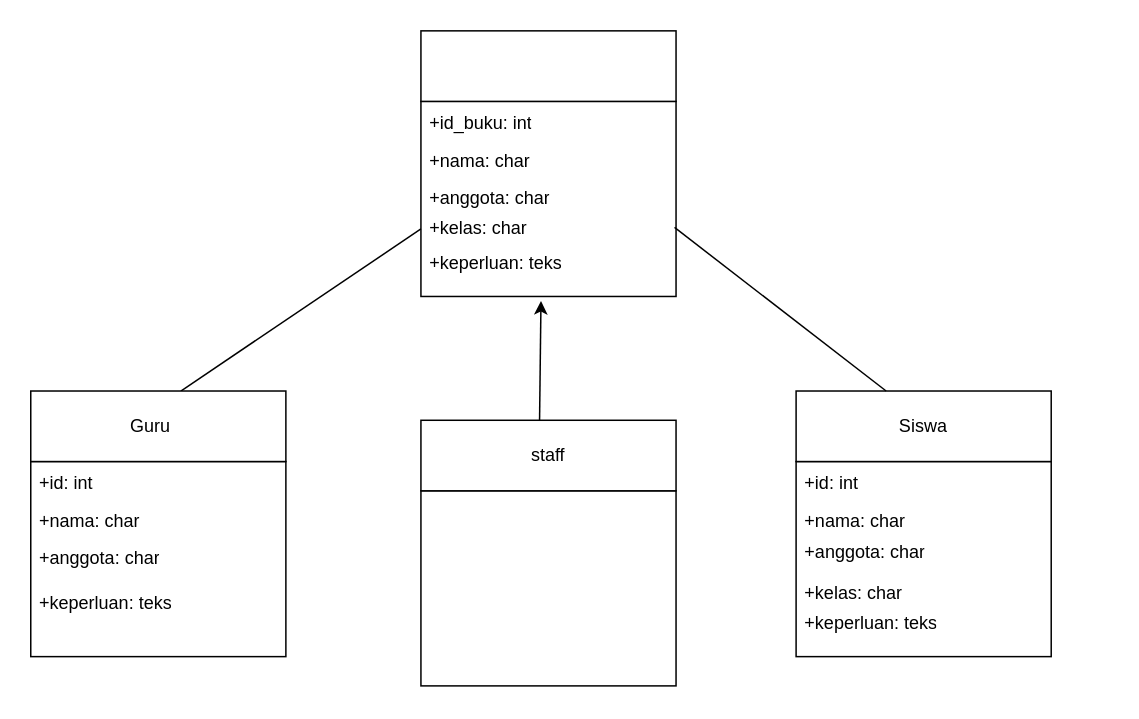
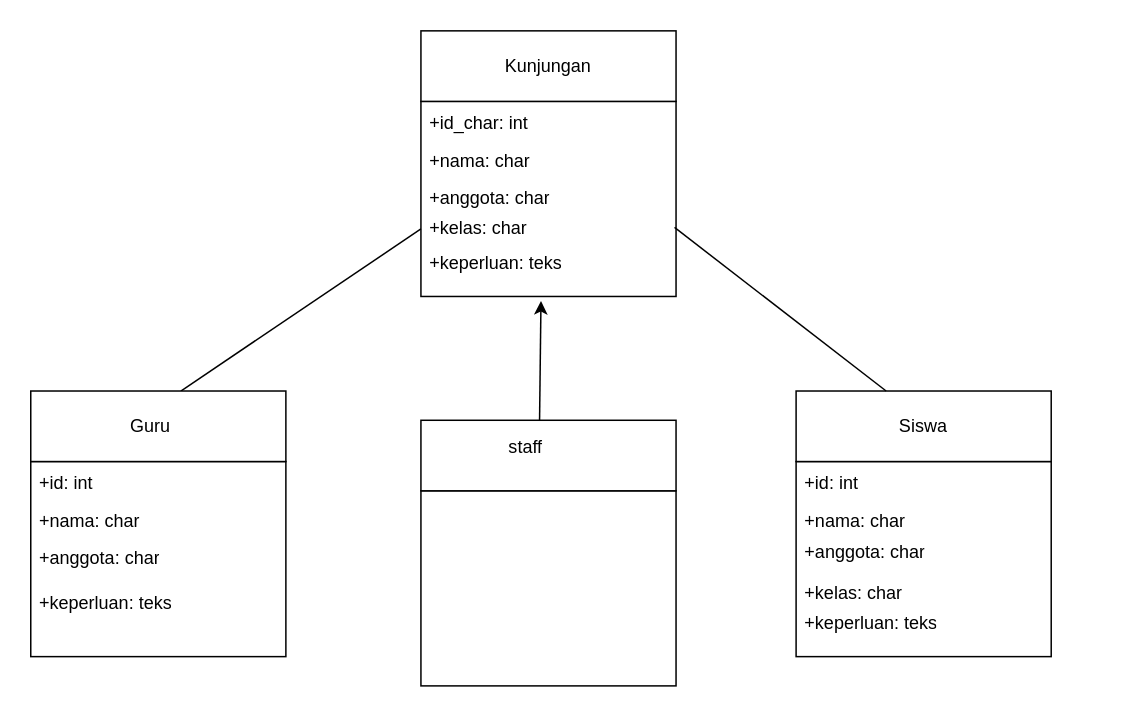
node "Kunjungan": added
node "+id_buku: int": label "+id_buku: int" -> "+id_char: int"
node "staff": moved (548, 455) -> (526, 448)
